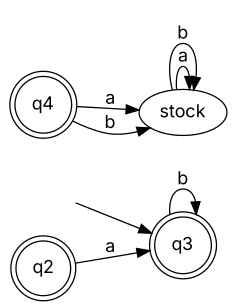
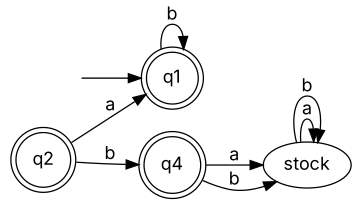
edge "q2" -> "q4": added, label "b"
node "q3": label "q3" -> "q1"
